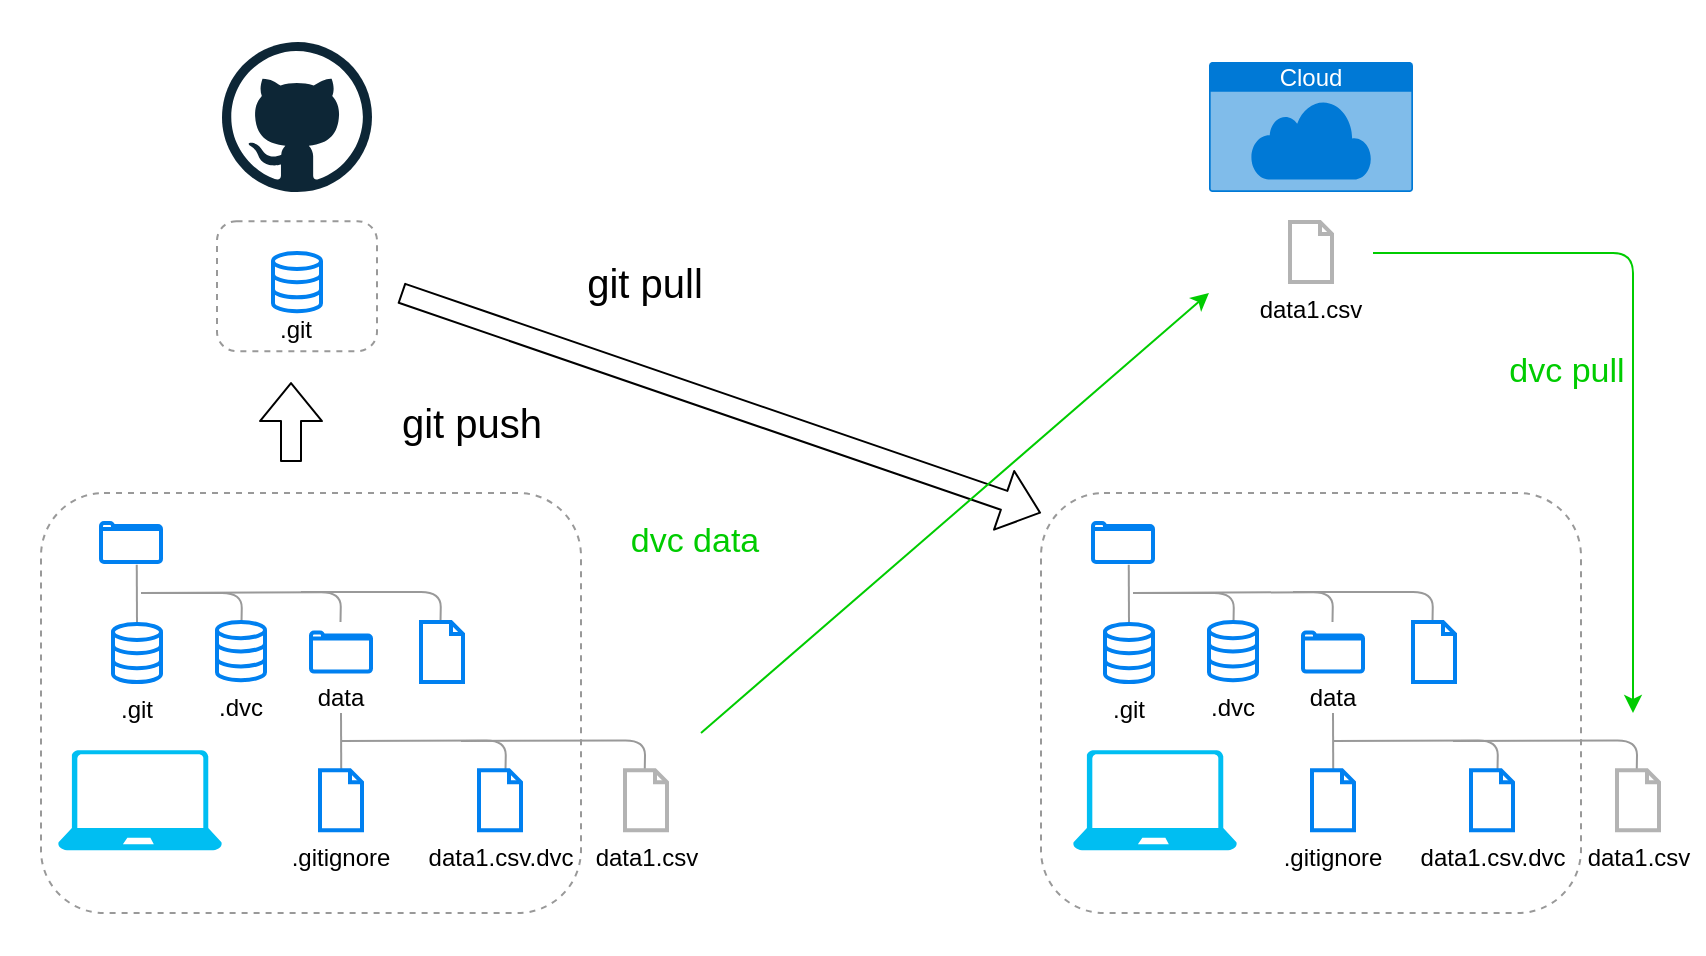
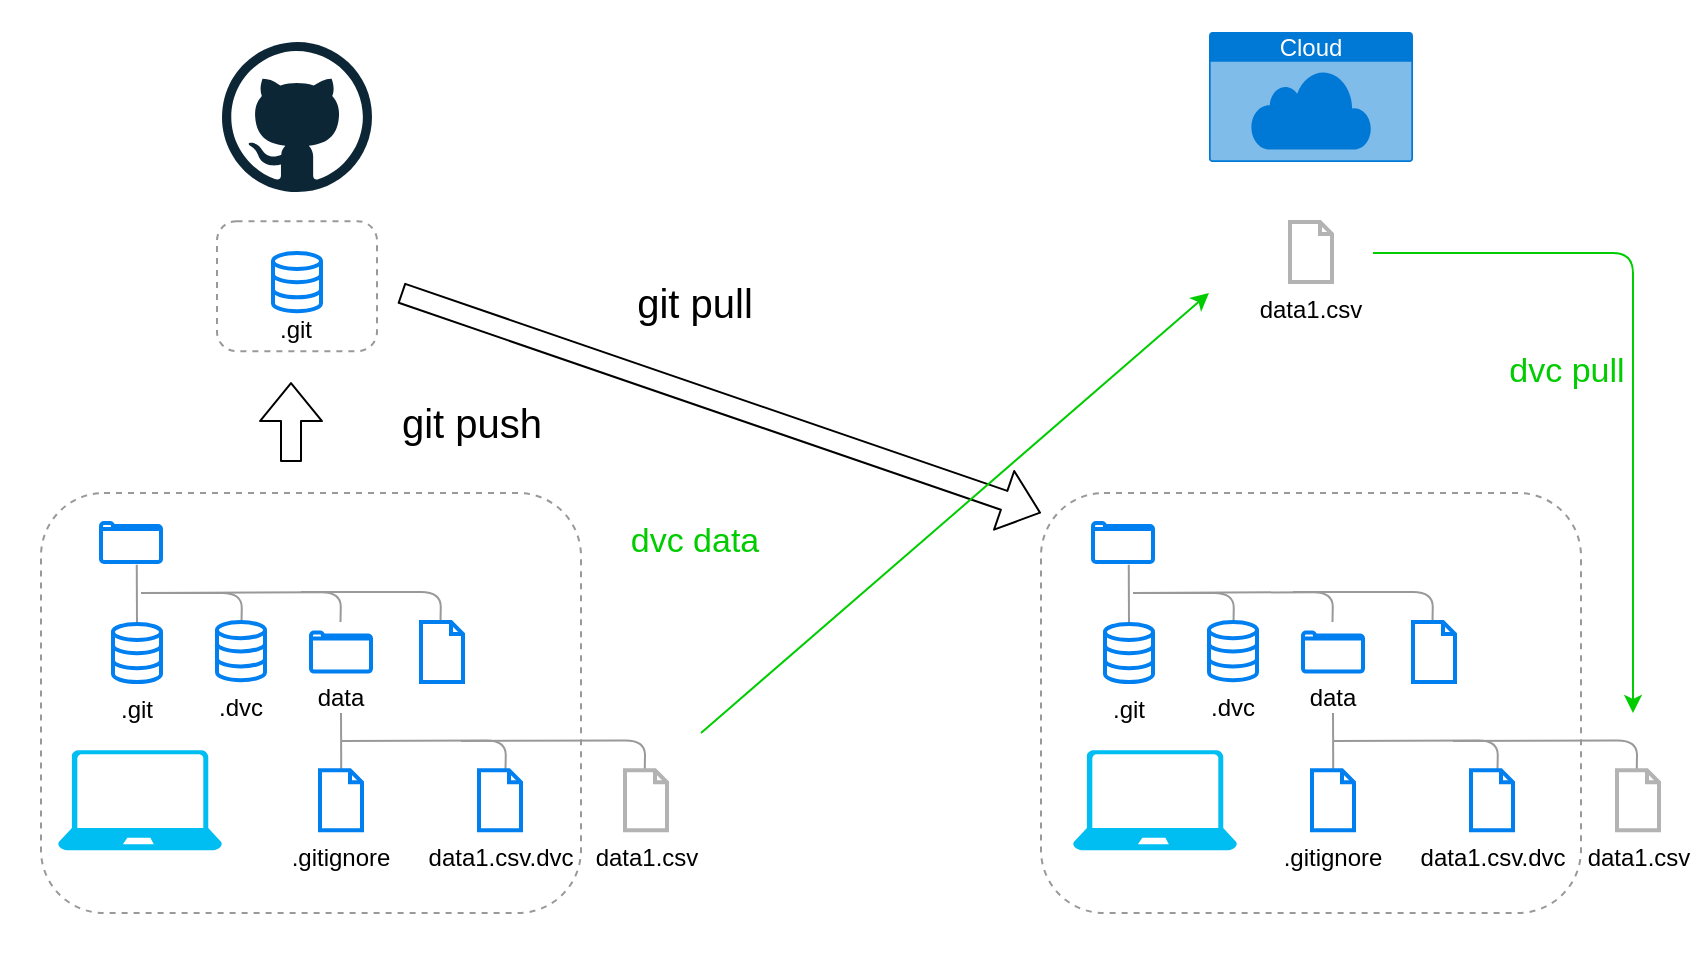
node "Cloud": moved (1311, 127) -> (1311, 97)
node "git pull": moved (645, 282) -> (695, 302)
